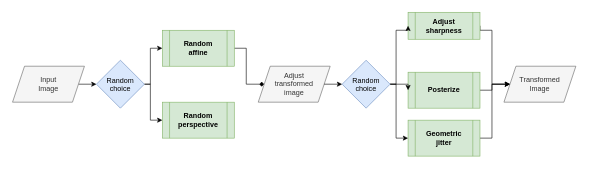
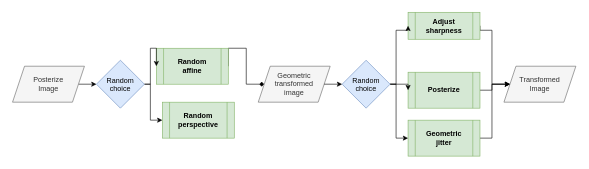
node "Random affine": moved (198, 48) -> (192, 66)
node "Input Image": label "Input Image" -> "Posterize Image"
node "Adjust transformed image": label "Adjust transformed image" -> "Geometric transformed image"
